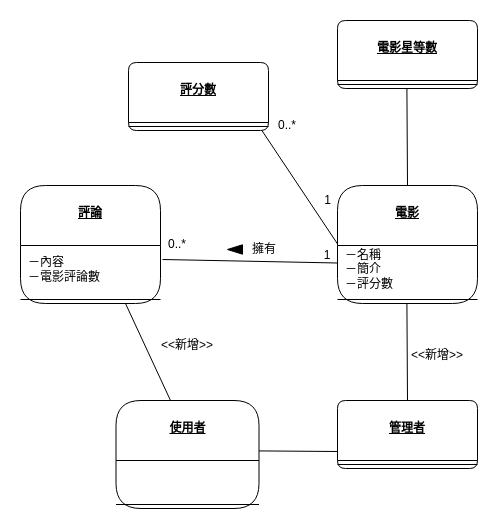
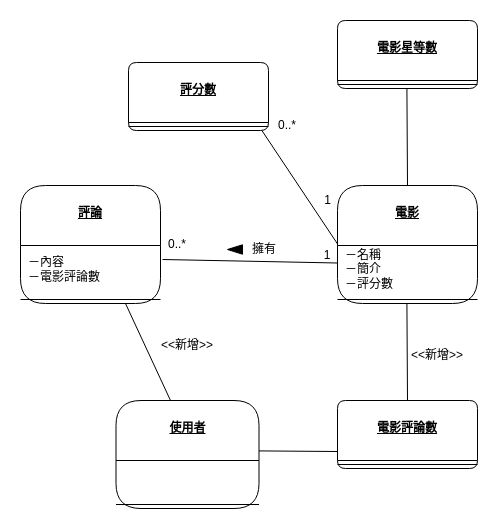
node "管理者": label "管理者" -> "電影評論數"
